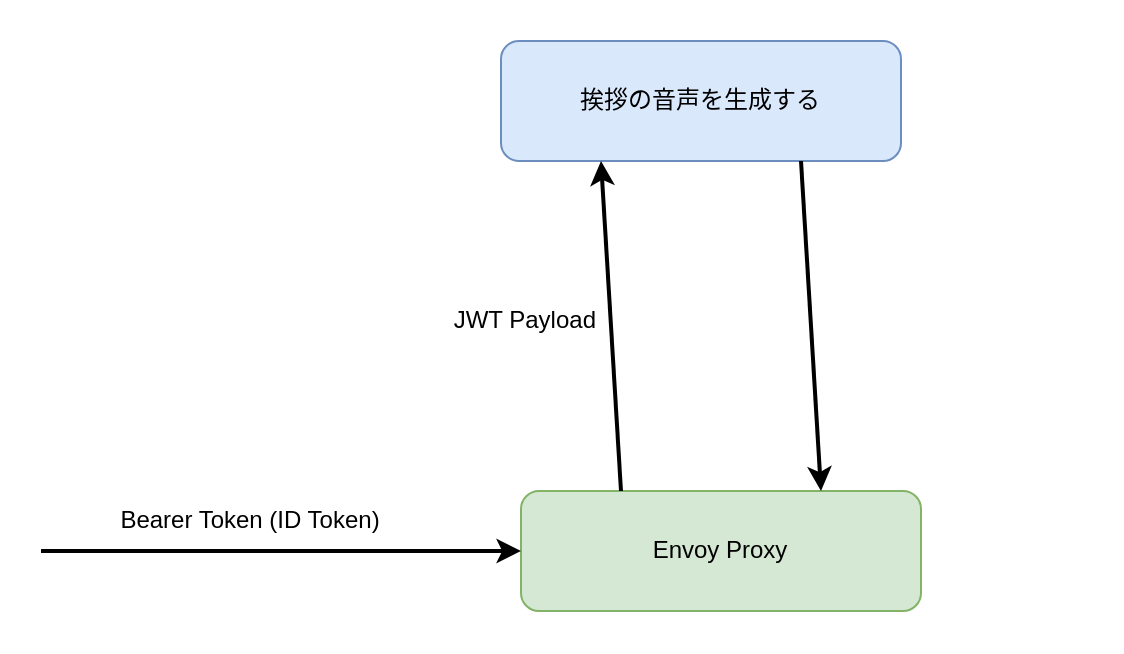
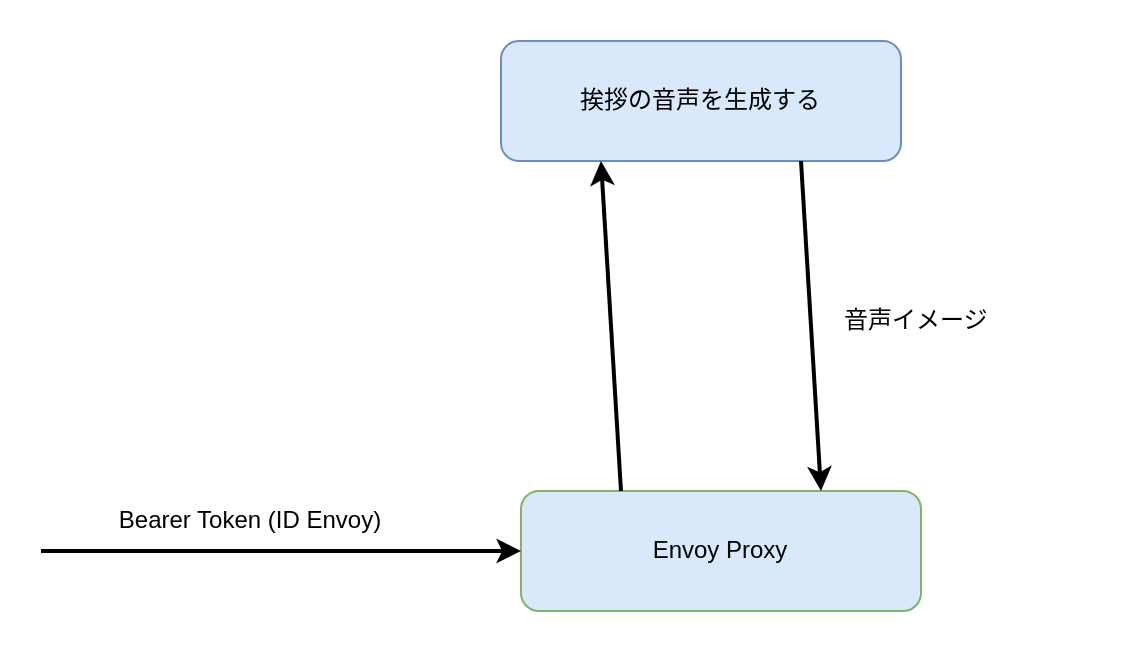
node "JWT Payload": removed
node "音声イメージ": added
node "Bearer Token (ID Token)": label "Bearer Token (ID Token)" -> "Bearer Token (ID Envoy)"
node "Envoy Proxy": fillcolor #d5e8d4 -> #dae8fc
